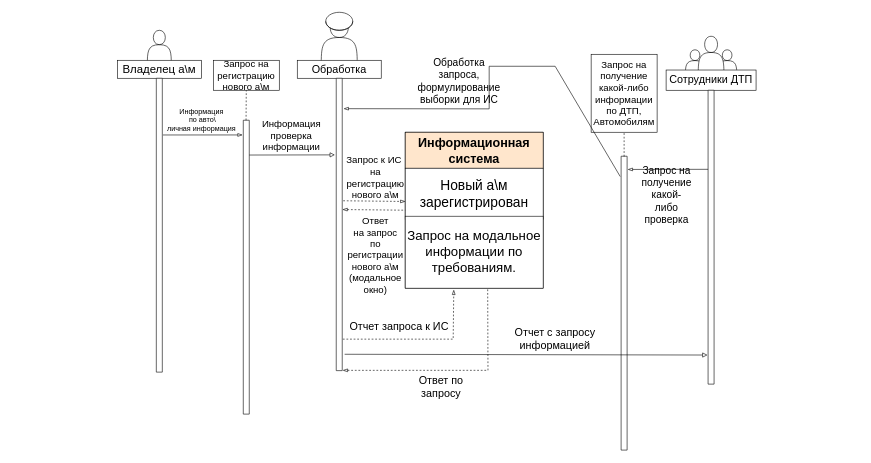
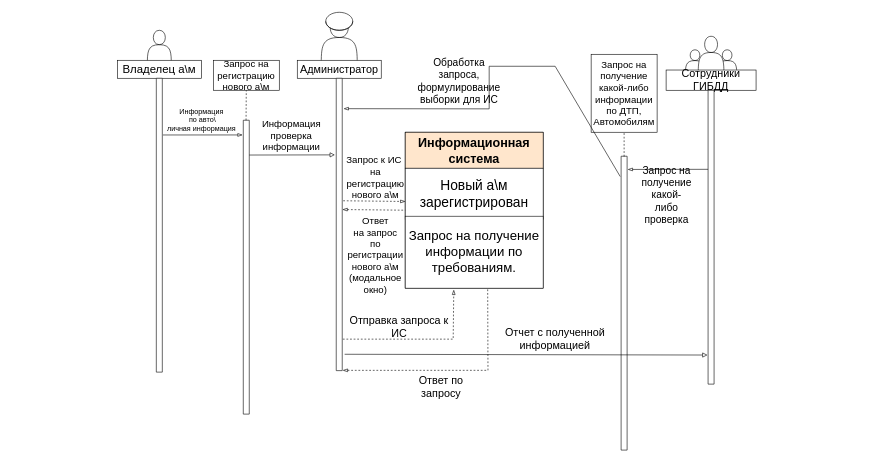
node "Обработка": label "Обработка" -> "Администратор"
node "Сотрудники ДТП": label "Сотрудники ДТП" -> "Сотрудники ГИБДД"
node "Запрос на модальное информации по требованиям.": label "Запрос на модальное информации по требованиям." -> "Запрос на получение информации по требованиям."
node "Отчет запроса к ИС": label "Отчет запроса к ИС" -> "Отправка запроса к ИС"
node "Отчет с запросу информацией": label "Отчет с запросу информацией" -> "Отчет с полученной информацией"
